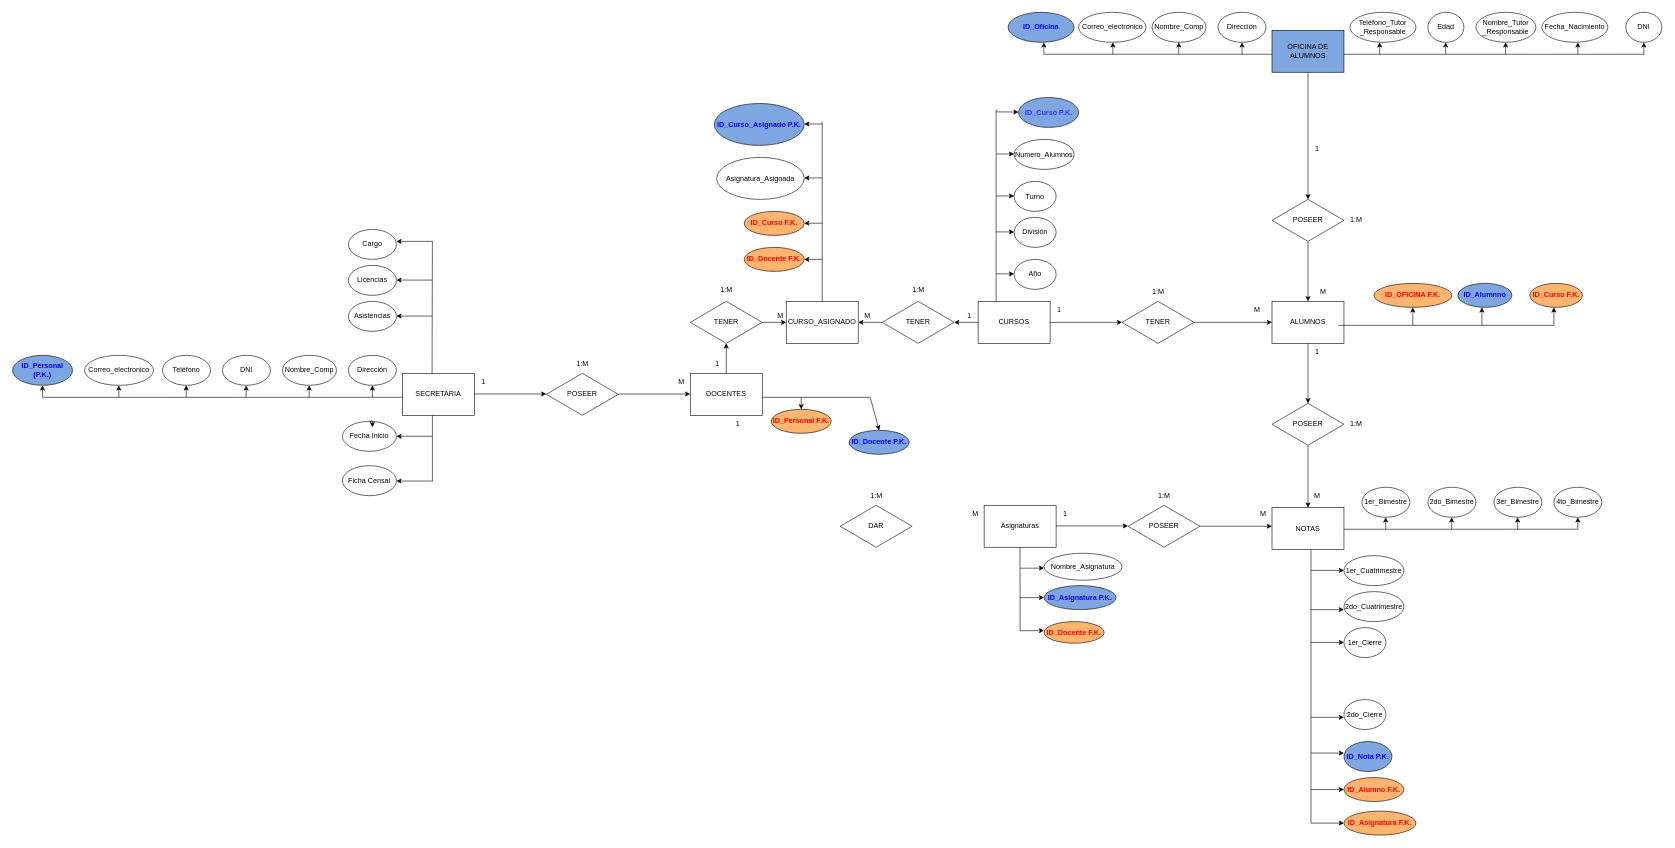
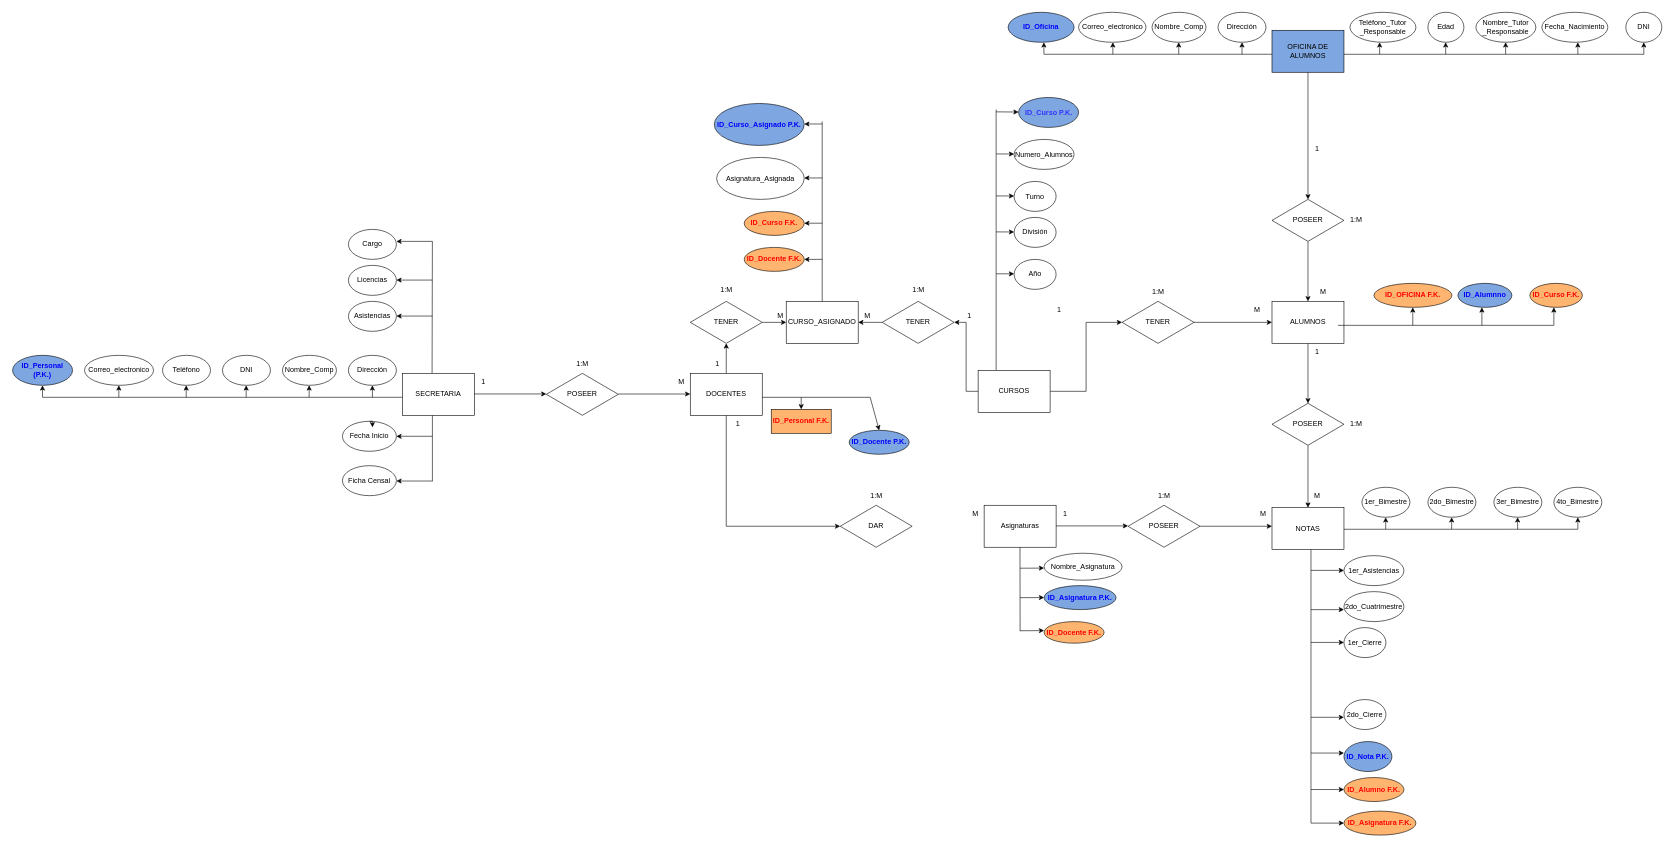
node "CURSOS": moved (1014, 323) -> (1014, 392)
node "ID_Personal F.K.": shape ellipse -> rectangle
edge "DOCENTES" -> "DAR": added
node "1er_Cuatrimestre": label "1er_Cuatrimestre" -> "1er_Asistencias"
